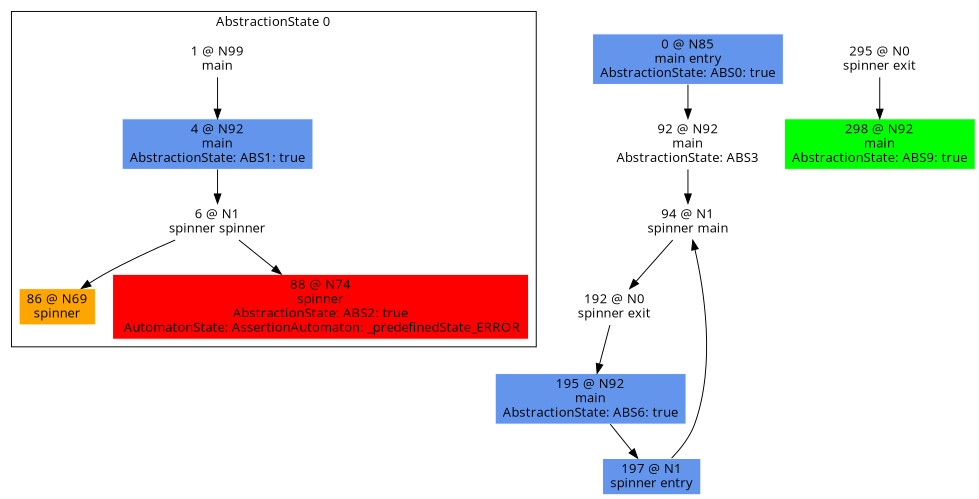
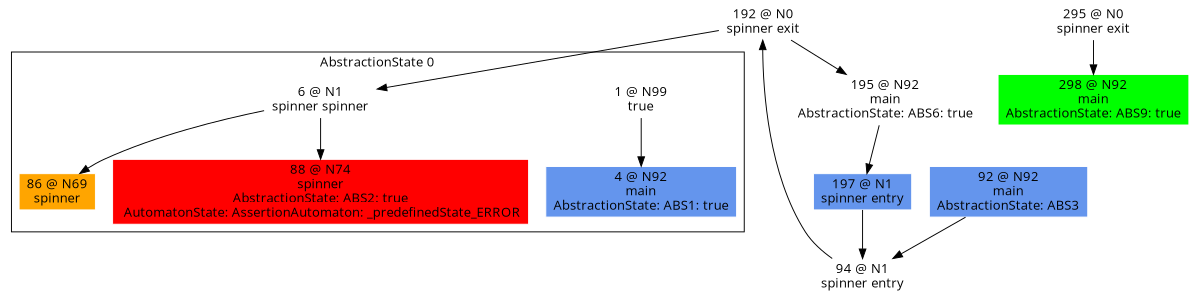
node "1 @ N99 main": label "1 @ N99 main" -> "1 @ N99 true"
node "0 @ N85 main entry AbstractionState: ABS0: true": removed
node "92 @ N92 main AbstractionState: ABS3": fillcolor white -> cornflowerblue
edge "4 @ N92 main AbstractionState: ABS1: true" -> "6 @ N1 spinner spinner": now "192 @ N0 spinner exit" -> "6 @ N1 spinner spinner"
node "94 @ N1 spinner main": label "94 @ N1 spinner main" -> "94 @ N1 spinner entry"
node "195 @ N92 main AbstractionState: ABS6: true": fillcolor cornflowerblue -> white
